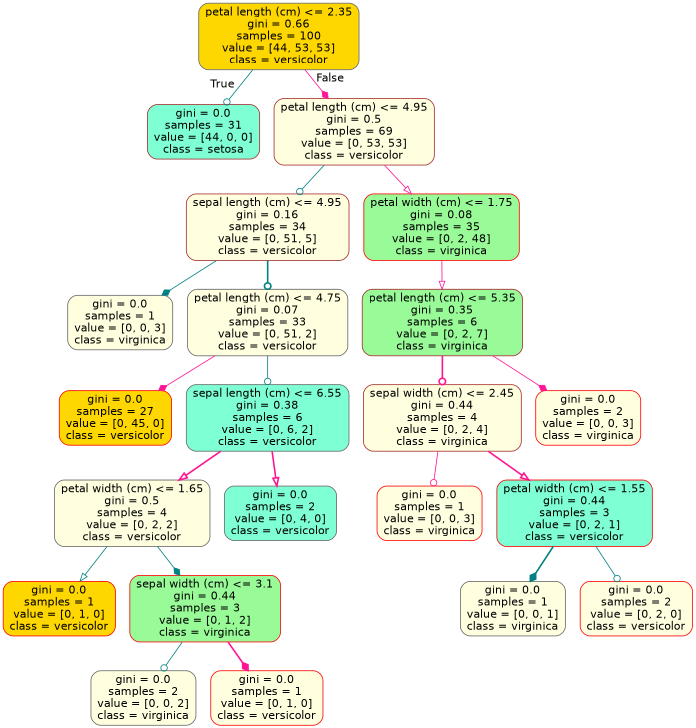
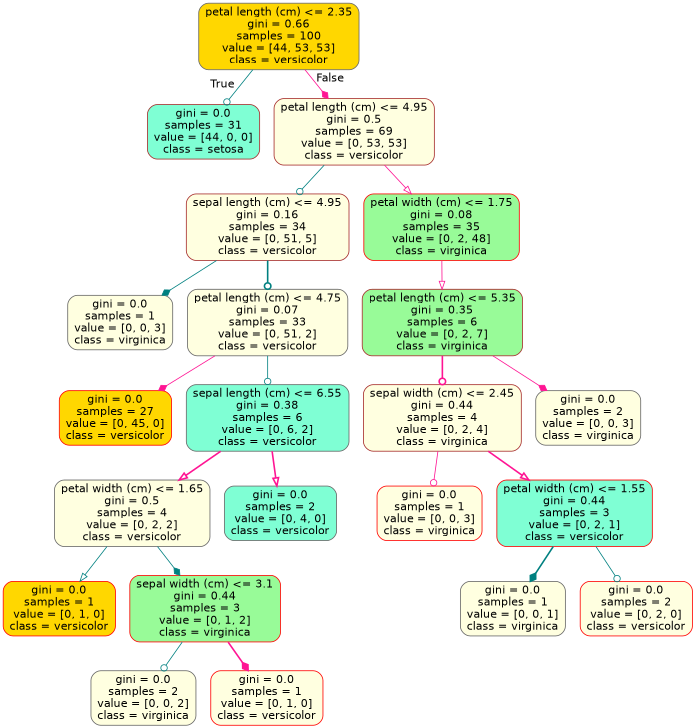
node "gini = 0.0 samples = 2 value = [0, 0, 3] class = virginica": color red -> gray40
